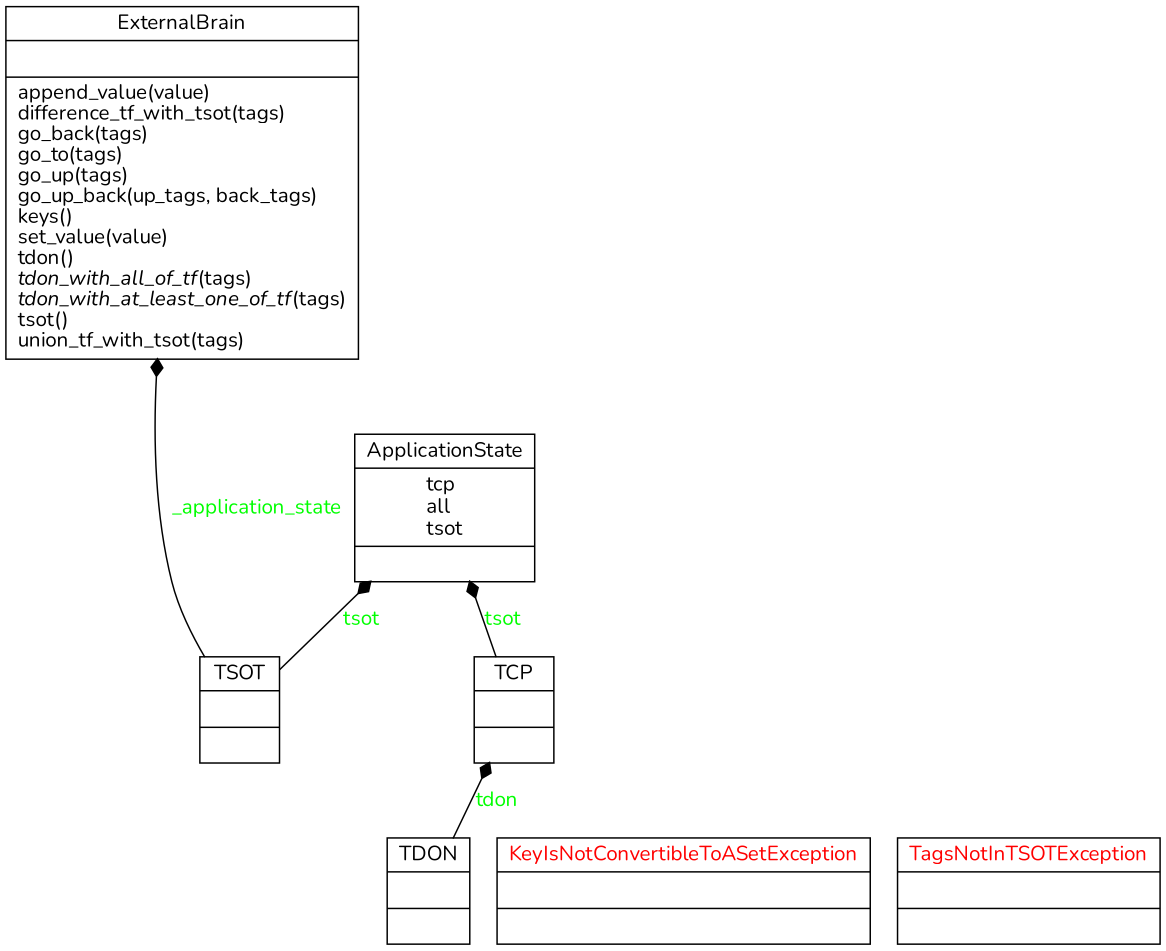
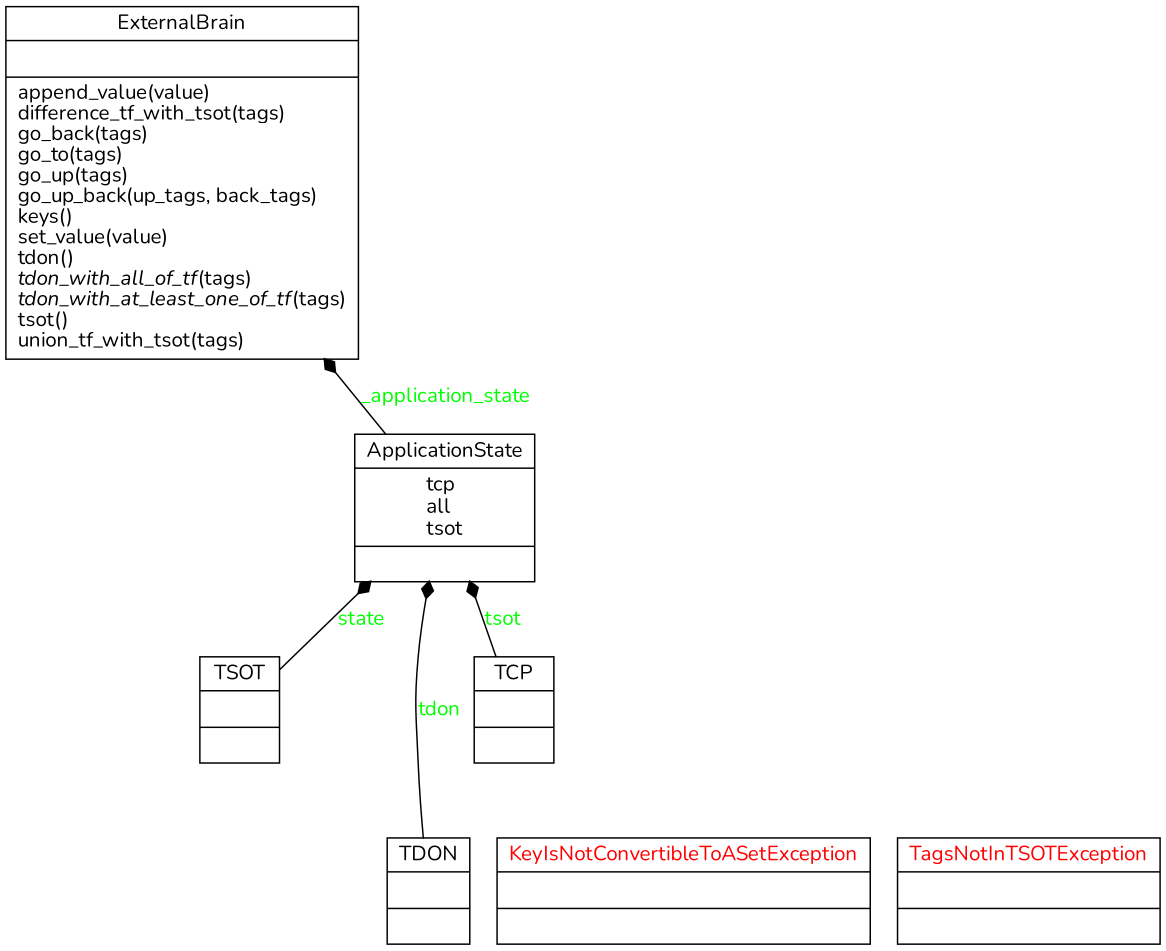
edge "TSOT" -> "ExternalBrain": now "ApplicationState" -> "ExternalBrain"
edge "TSOT" -> "ApplicationState": label "tsot" -> "state"
edge "TDON" -> "TCP": now "TDON" -> "ApplicationState"
